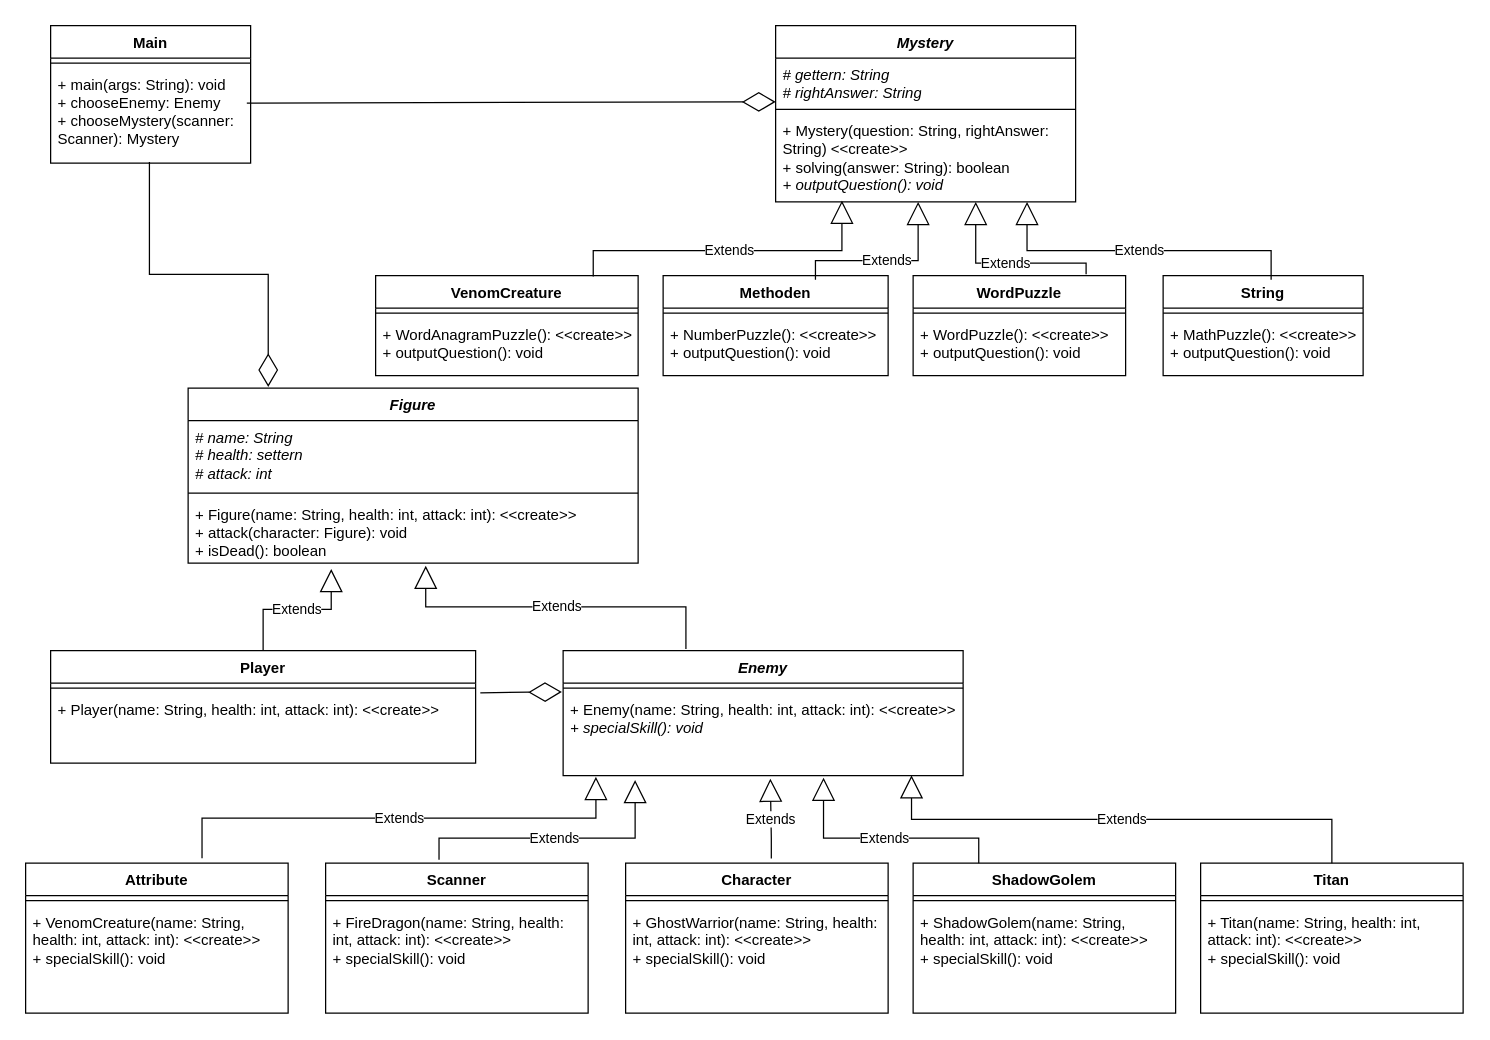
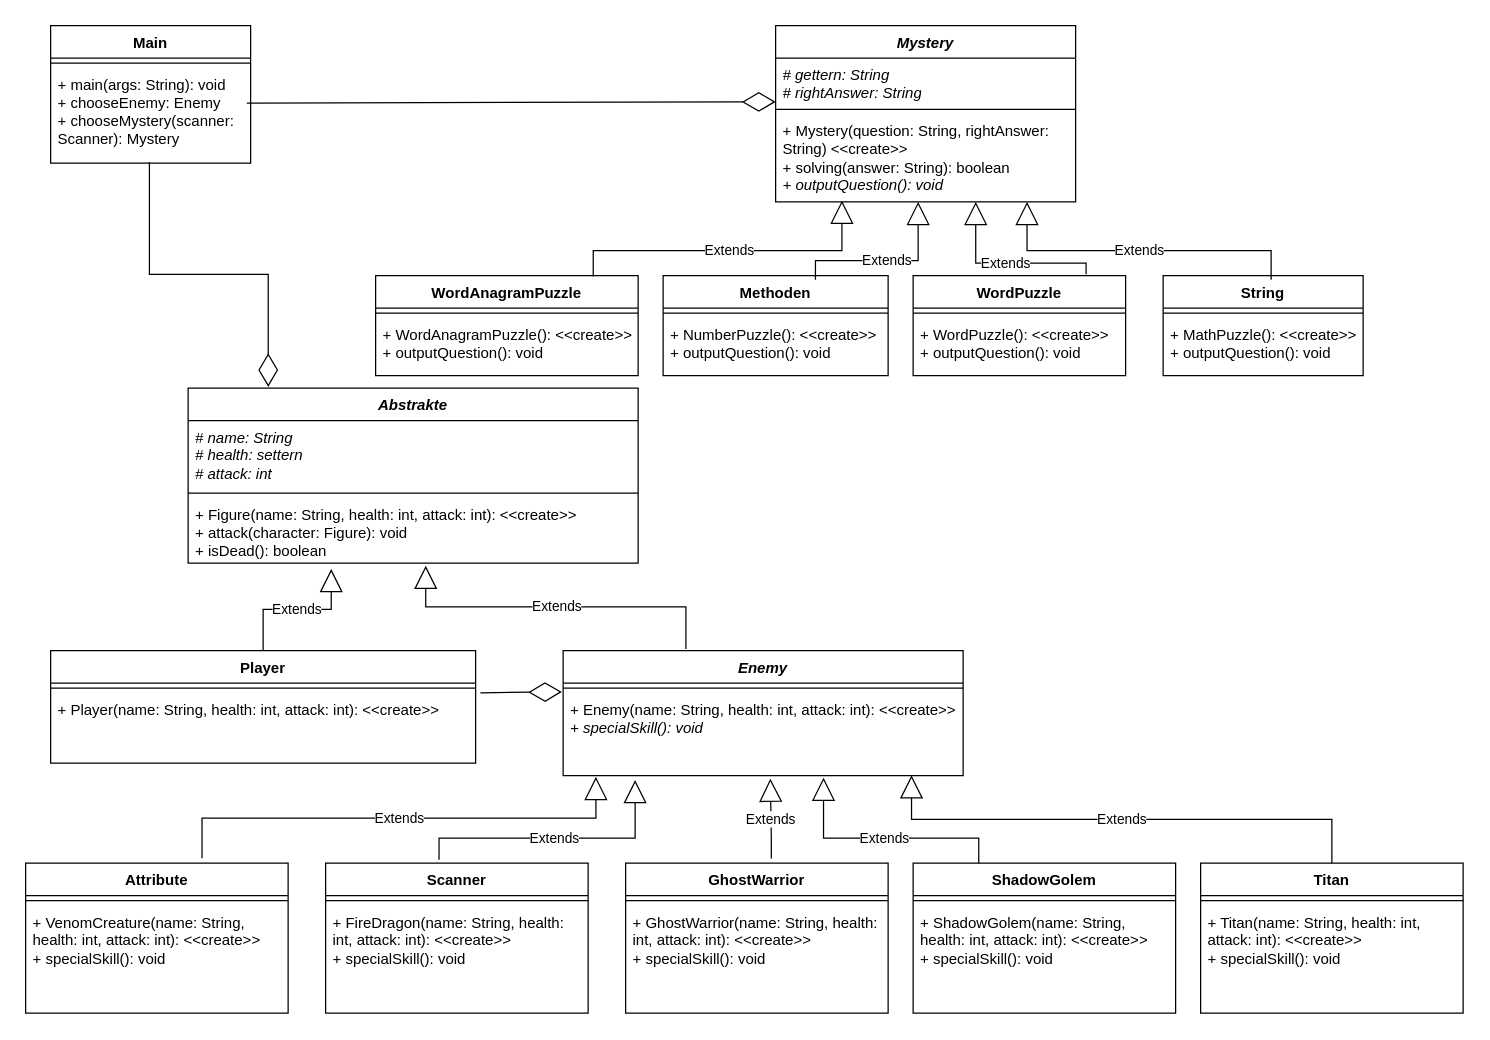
node "VenomCreature": label "VenomCreature" -> "WordAnagramPuzzle"
node "Figure": label "Figure" -> "Abstrakte"
node "Character": label "Character" -> "GhostWarrior"
